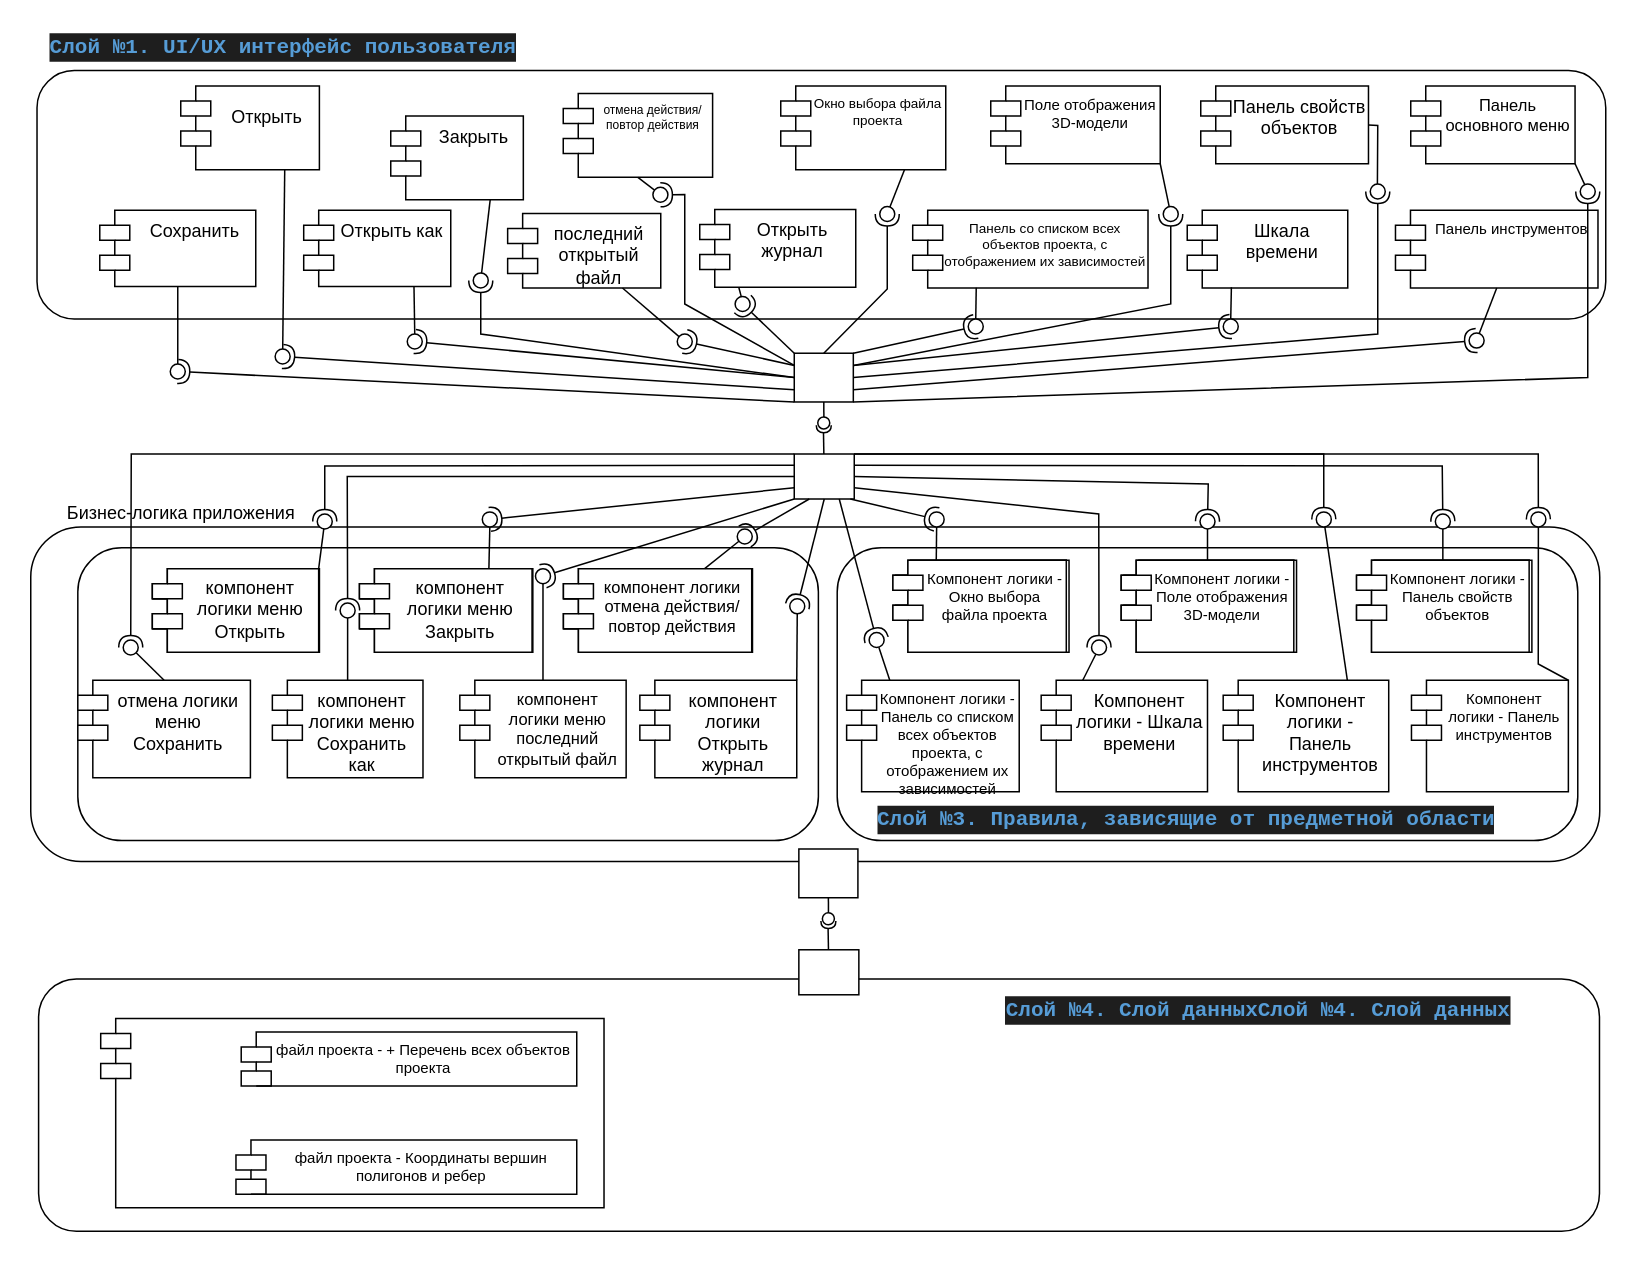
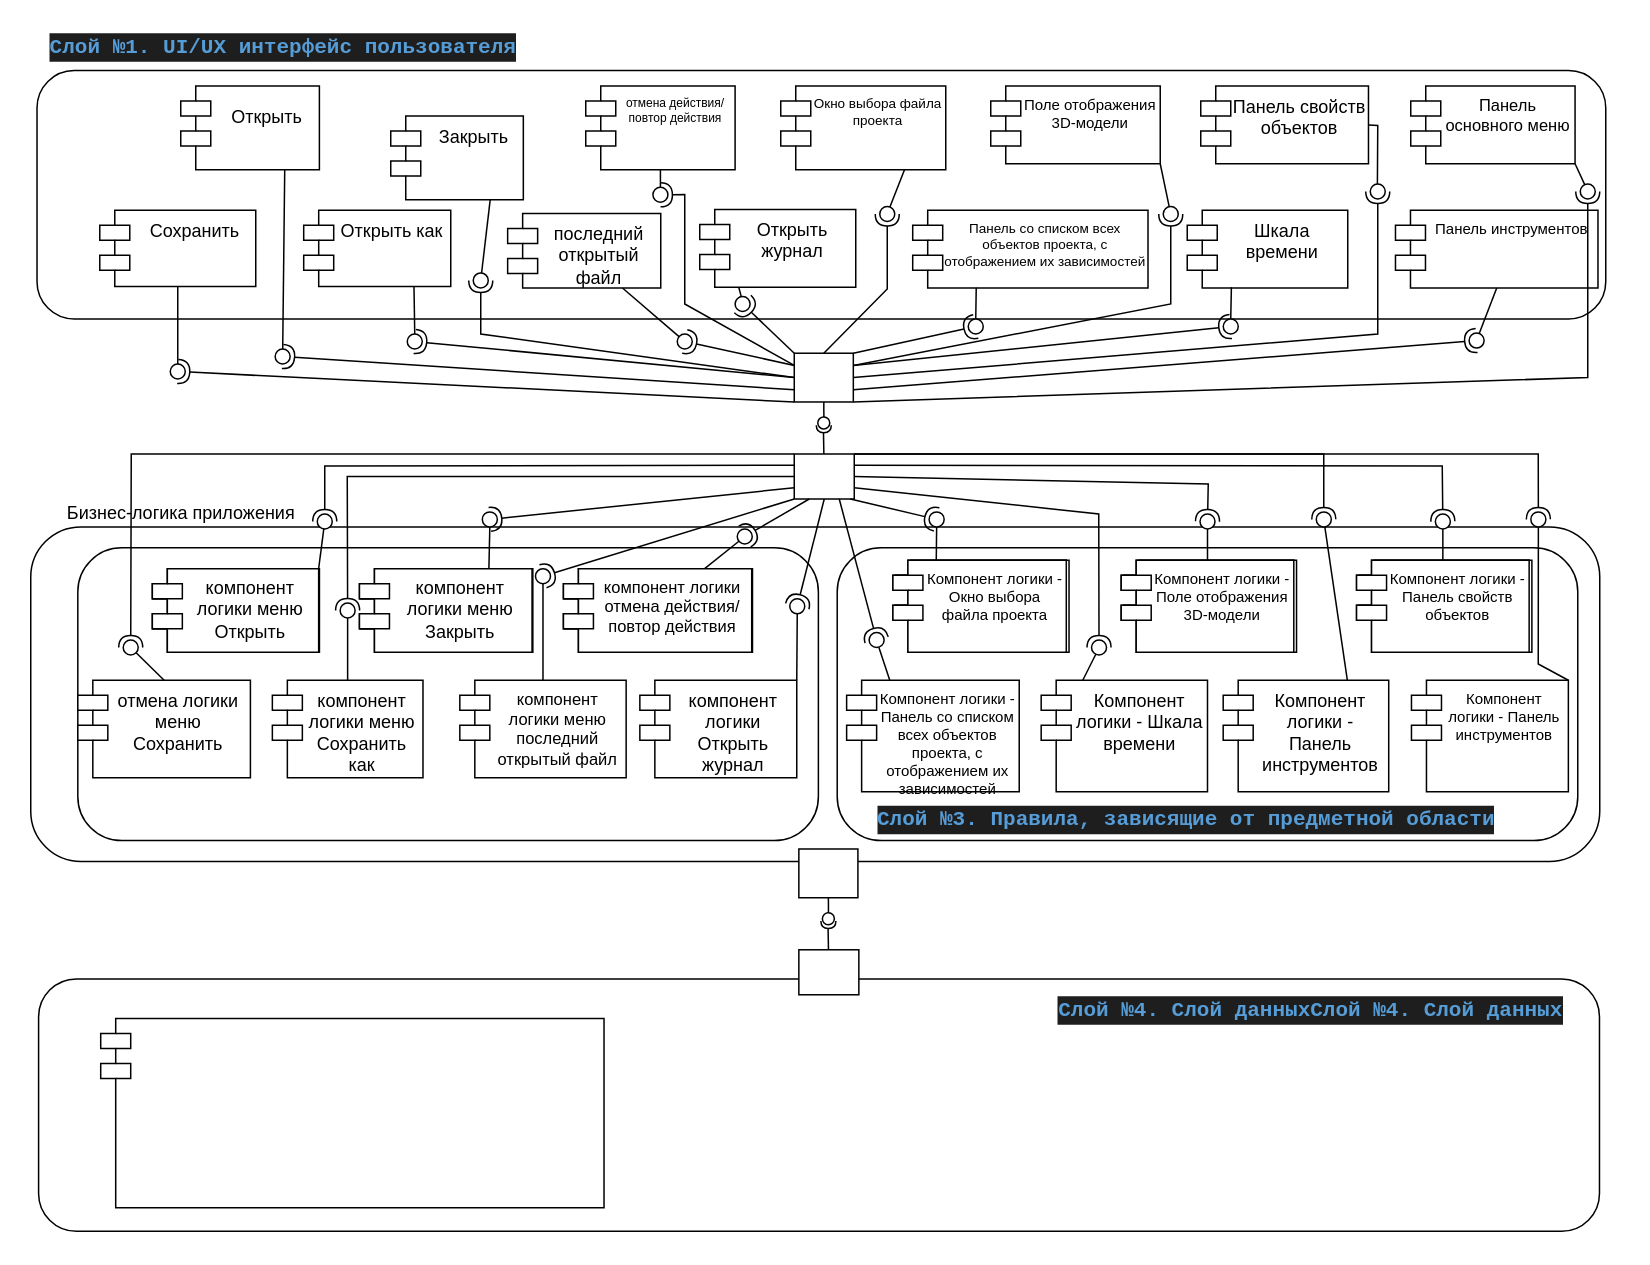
node "отмена действия/повтор действия": moved (638, 135) -> (660, 128)
node "Слой №4. Слой данныхСлой №4. Слой данных": moved (1258, 1010) -> (1310, 1010)
node "файл проекта - + Перечень всех объектов проекта": removed
node "файл проекта - Координаты вершин полигонов и ребер": removed
